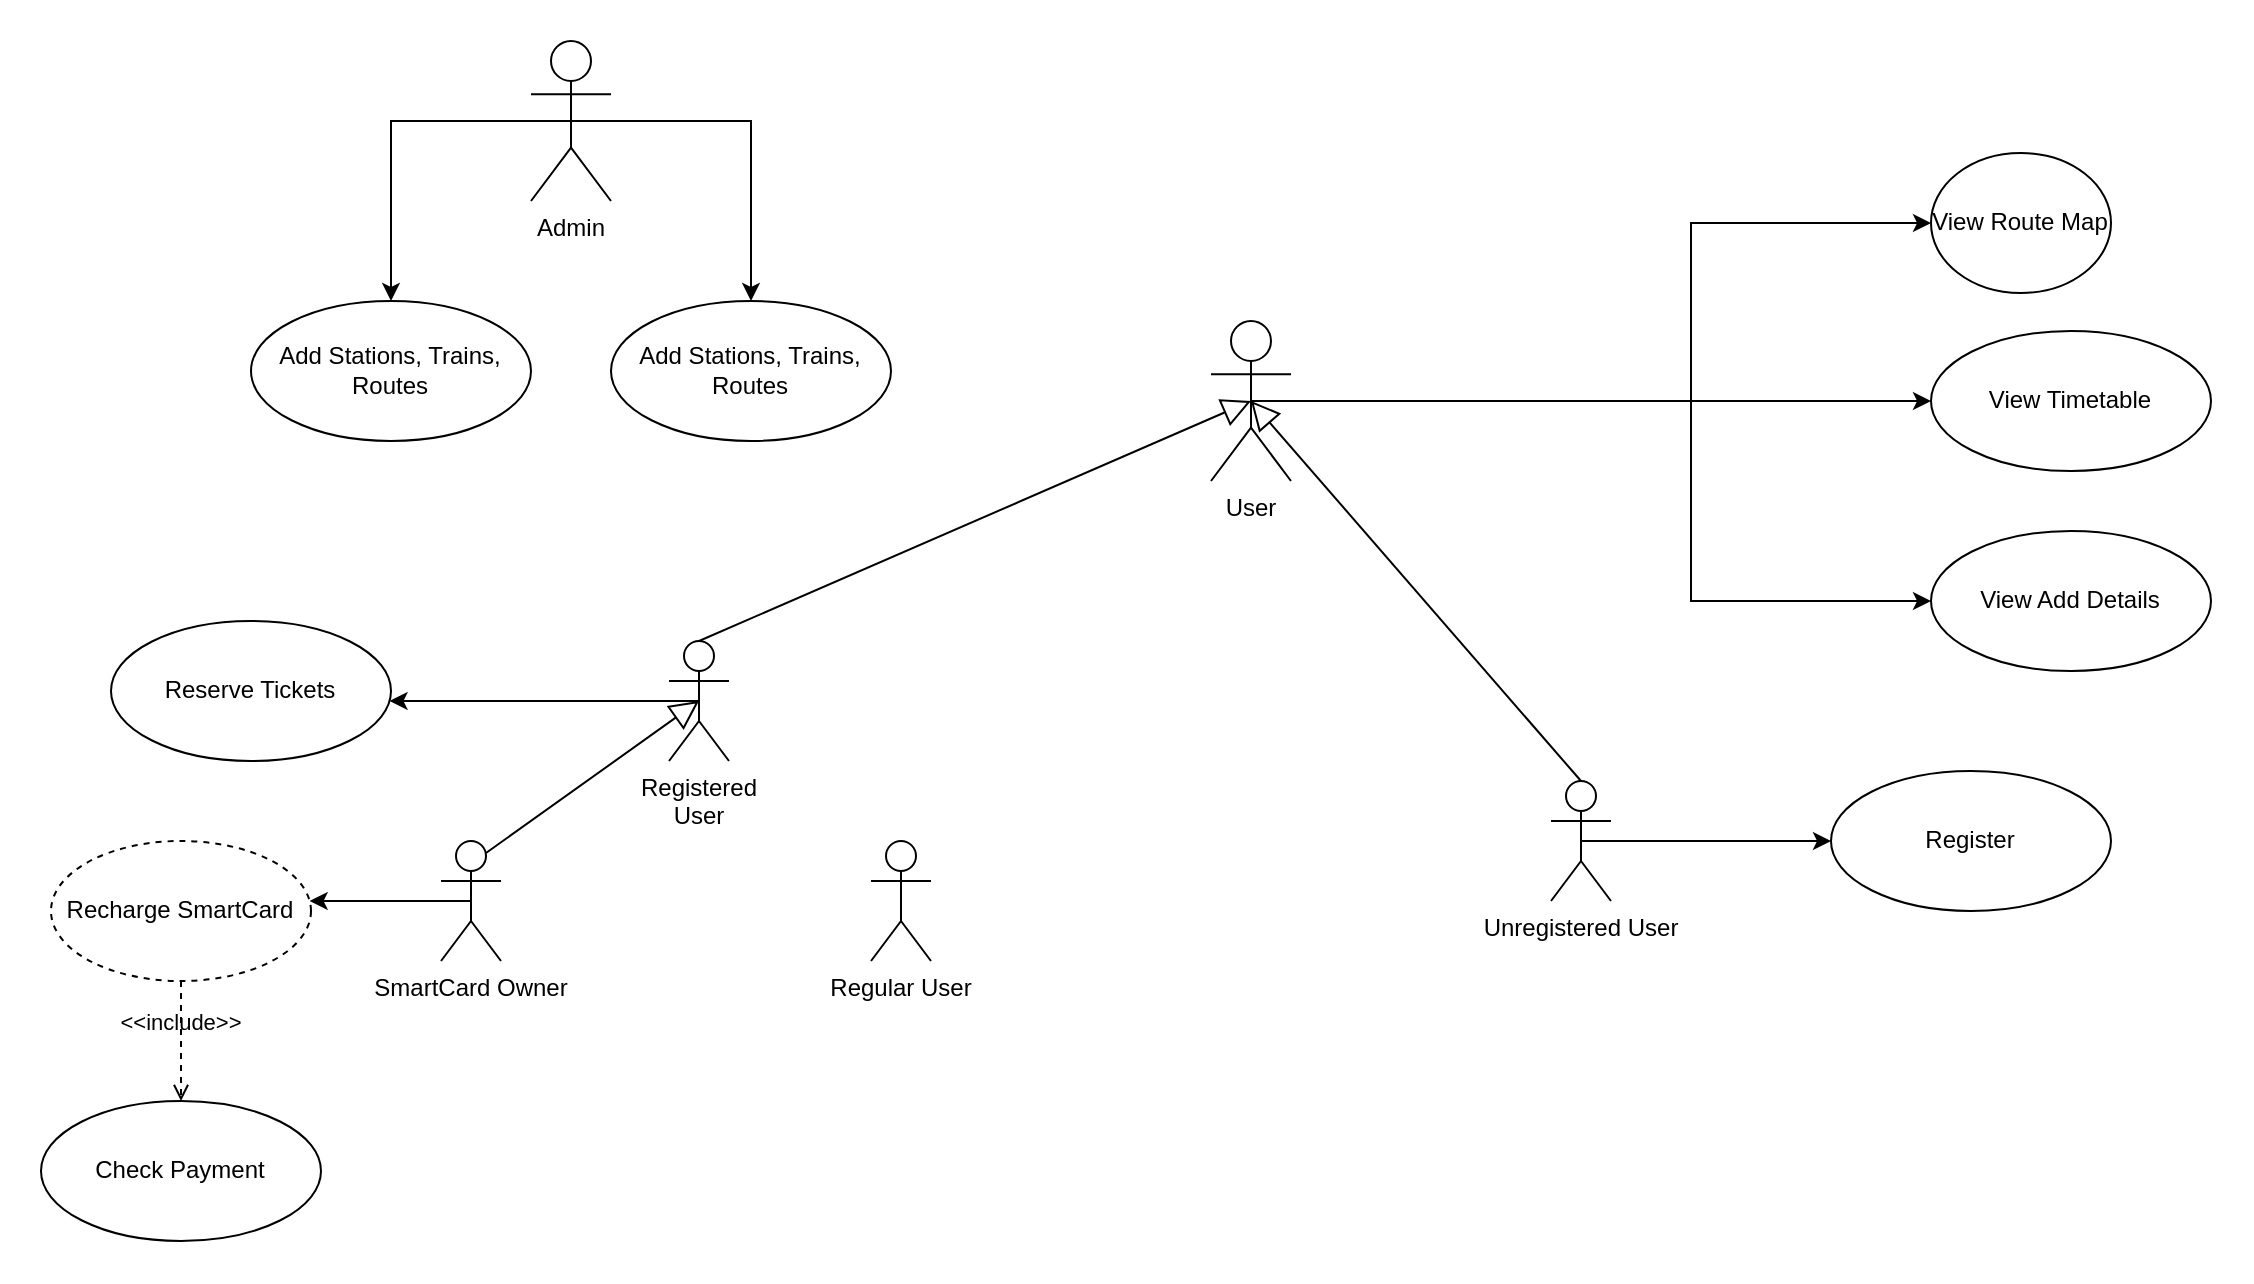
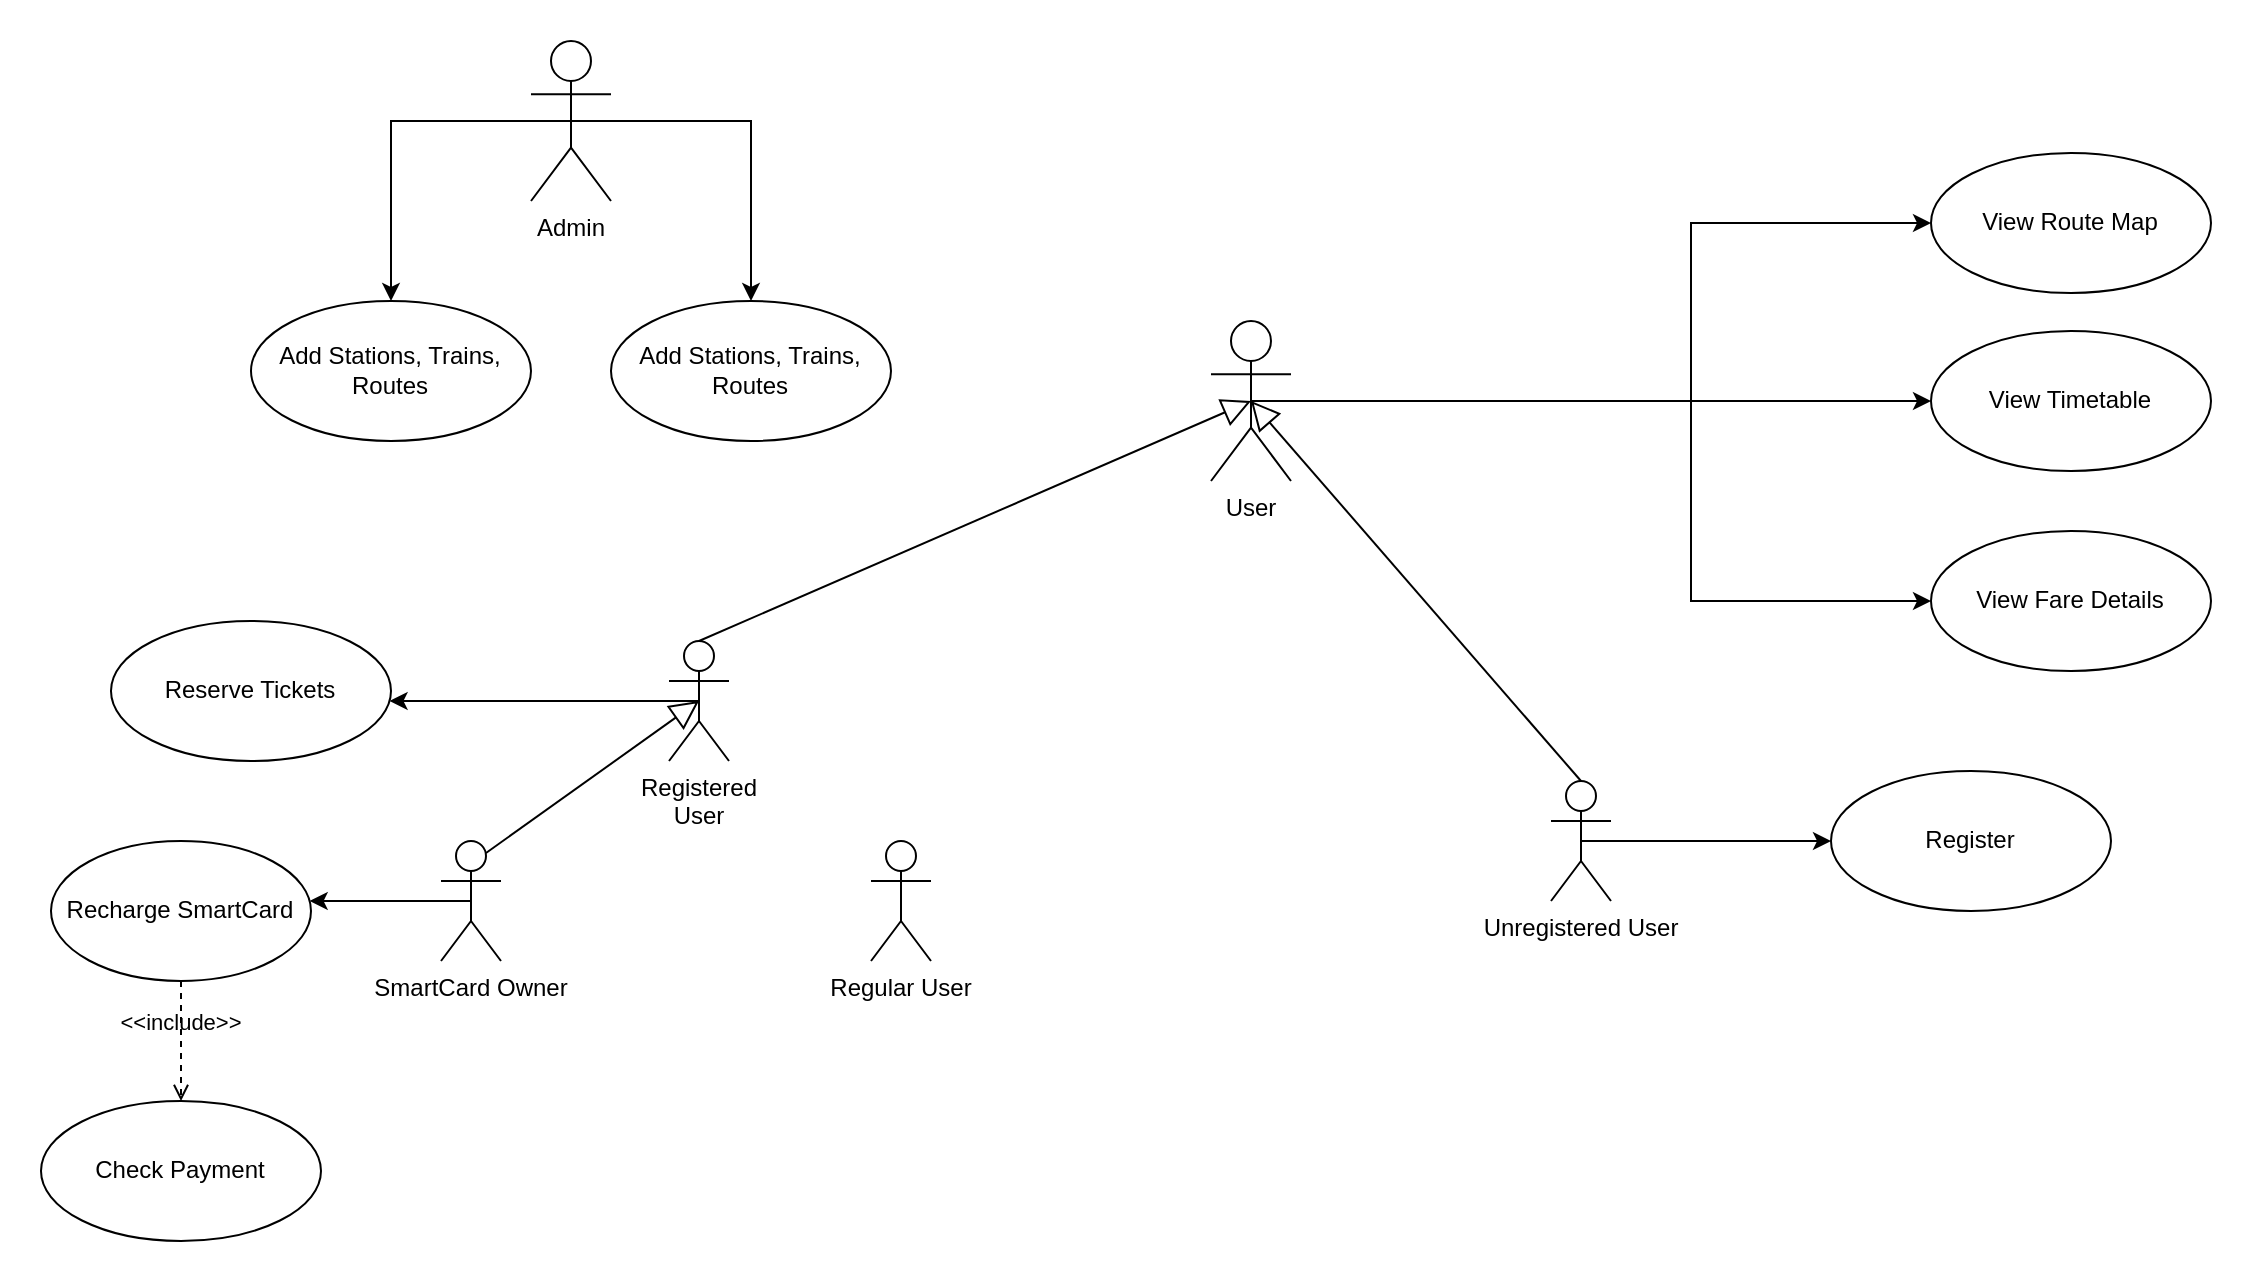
node "View Route Map": size 180x140 -> 280x140
node "View Add Details": label "View Add Details" -> "View Fare Details"
node "Recharge SmartCard": style dashed -> solid
